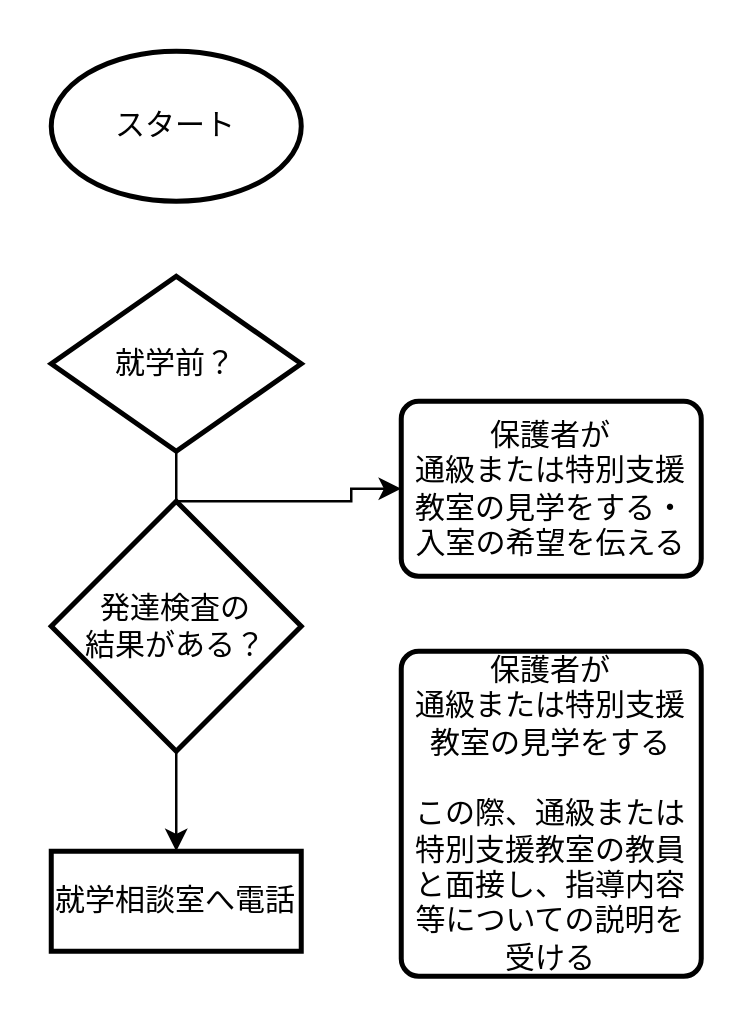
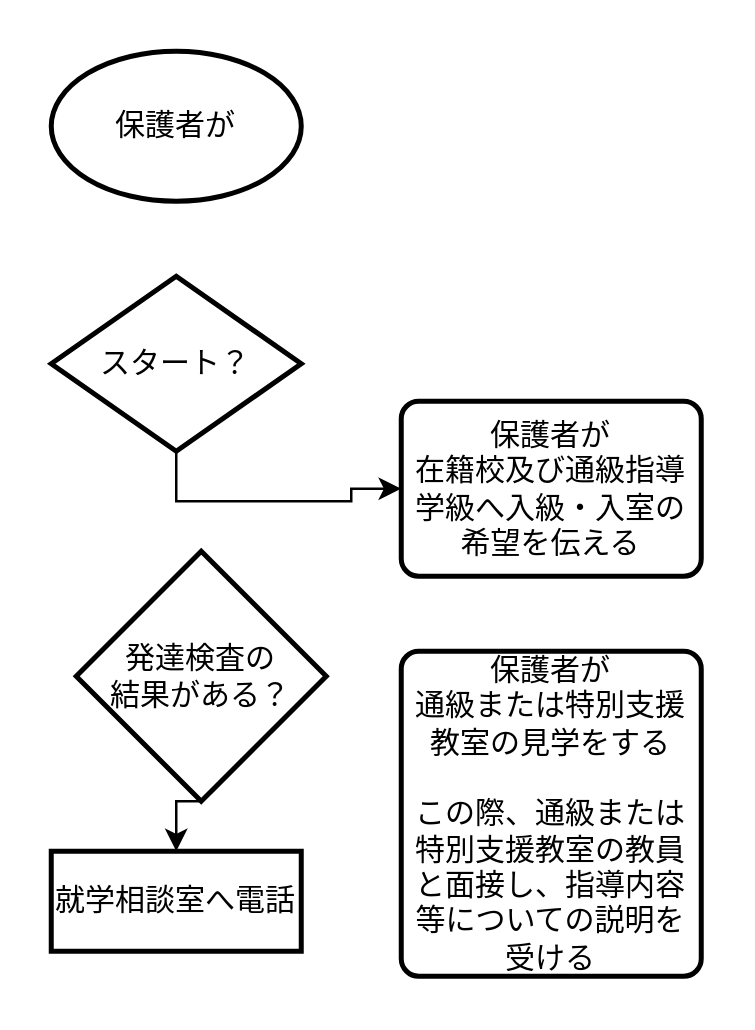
node "スタート": label "スタート" -> "保護者が"
node "就学前？": label "就学前？" -> "スタート？"
node "保護者が 通級または特別支援教室の見学をする・入室の希望を伝える": label "保護者が 通級または特別支援教室の見学をする・入室の希望を伝える" -> "保護者が 在籍校及び通級指導学級へ入級・入室の希望を伝える"
node "発達検査の 結果がある？": moved (176, 626) -> (201, 676)
